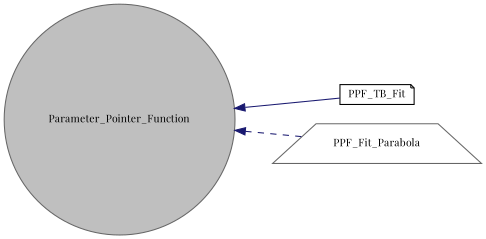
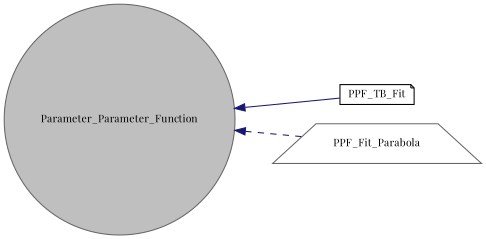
node "Parameter_Pointer_Function": label "Parameter_Pointer_Function" -> "Parameter_Parameter_Function"
